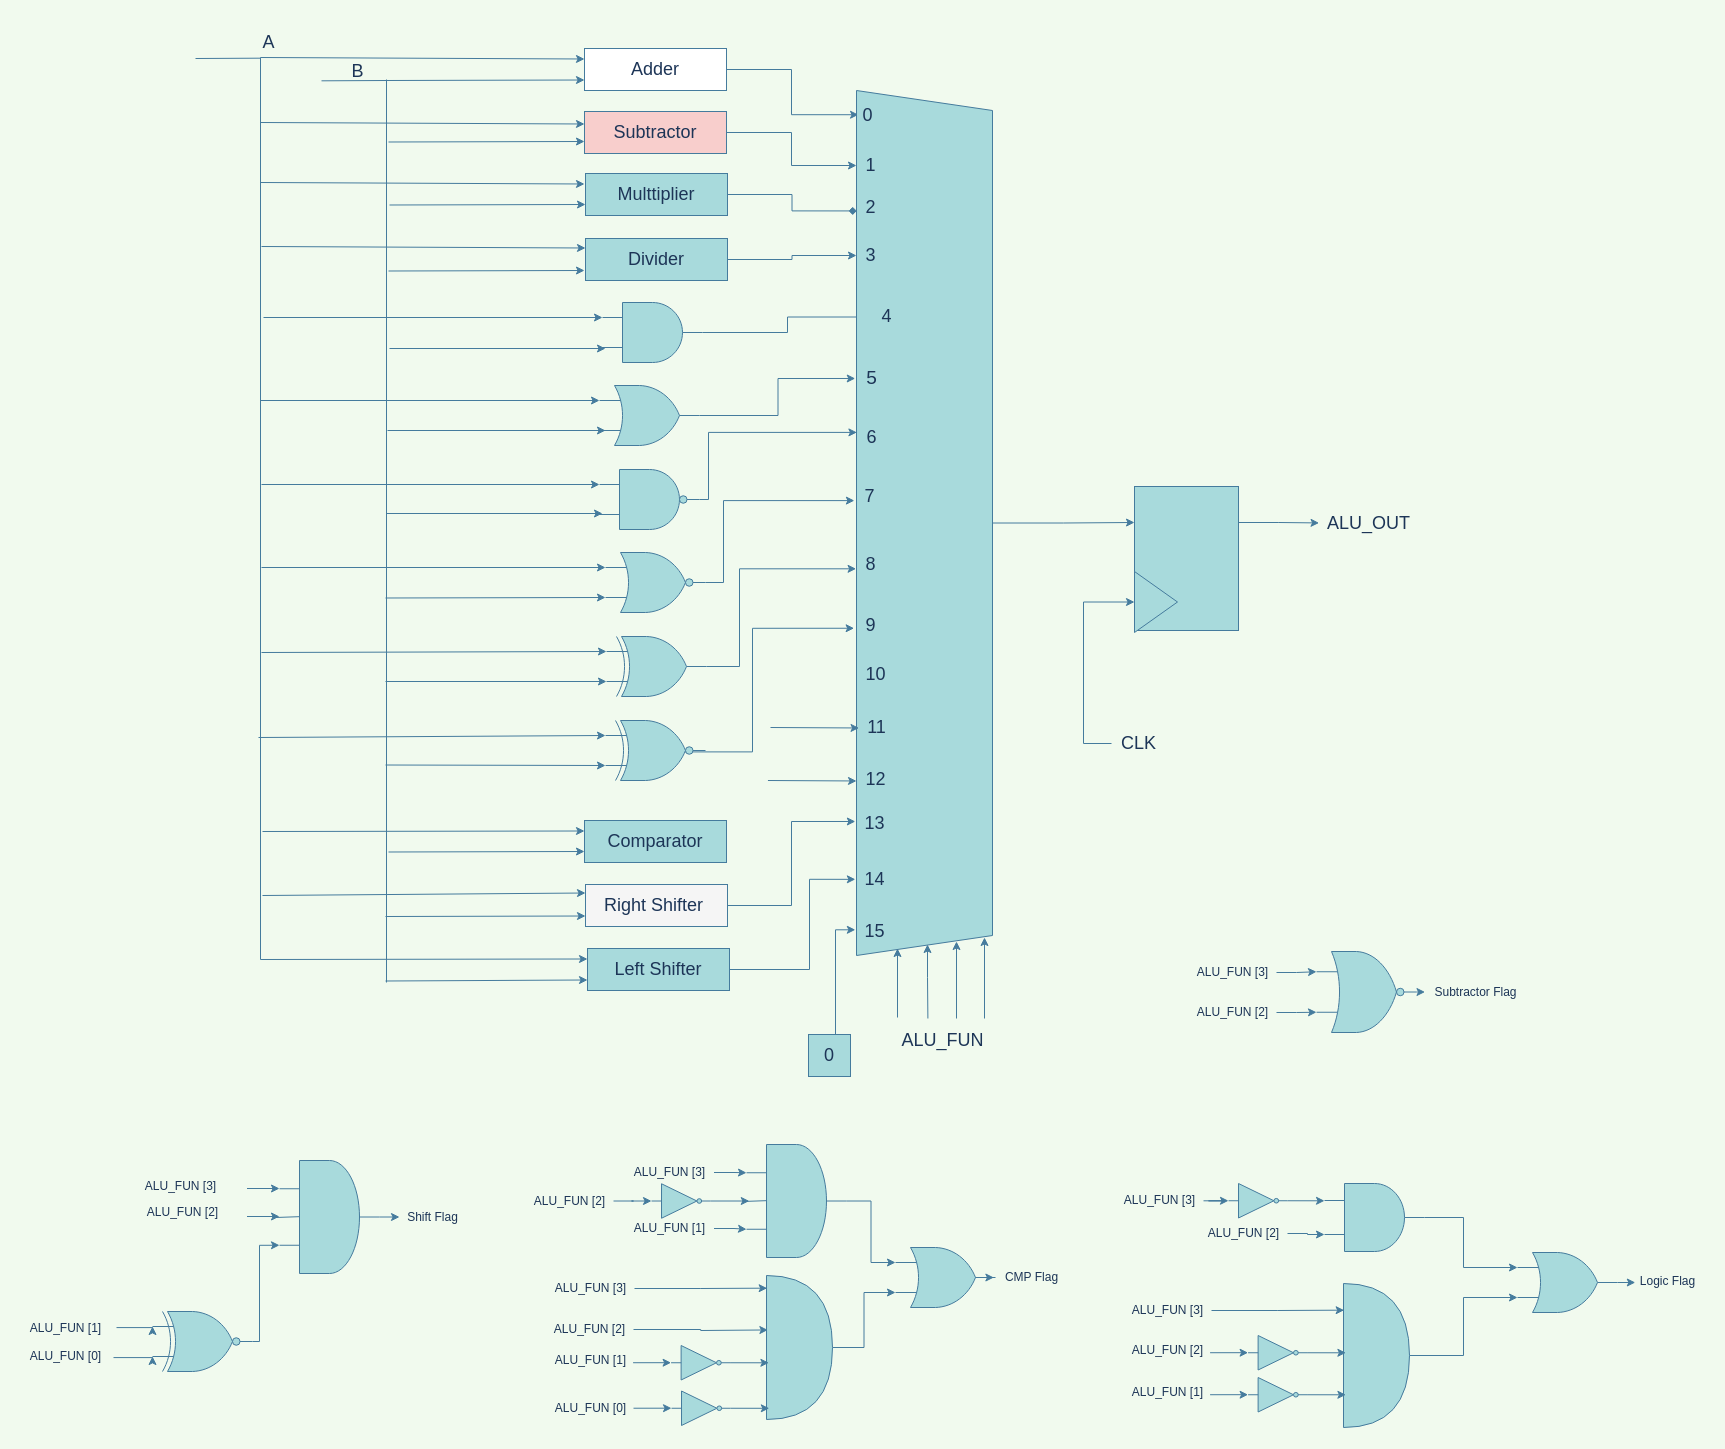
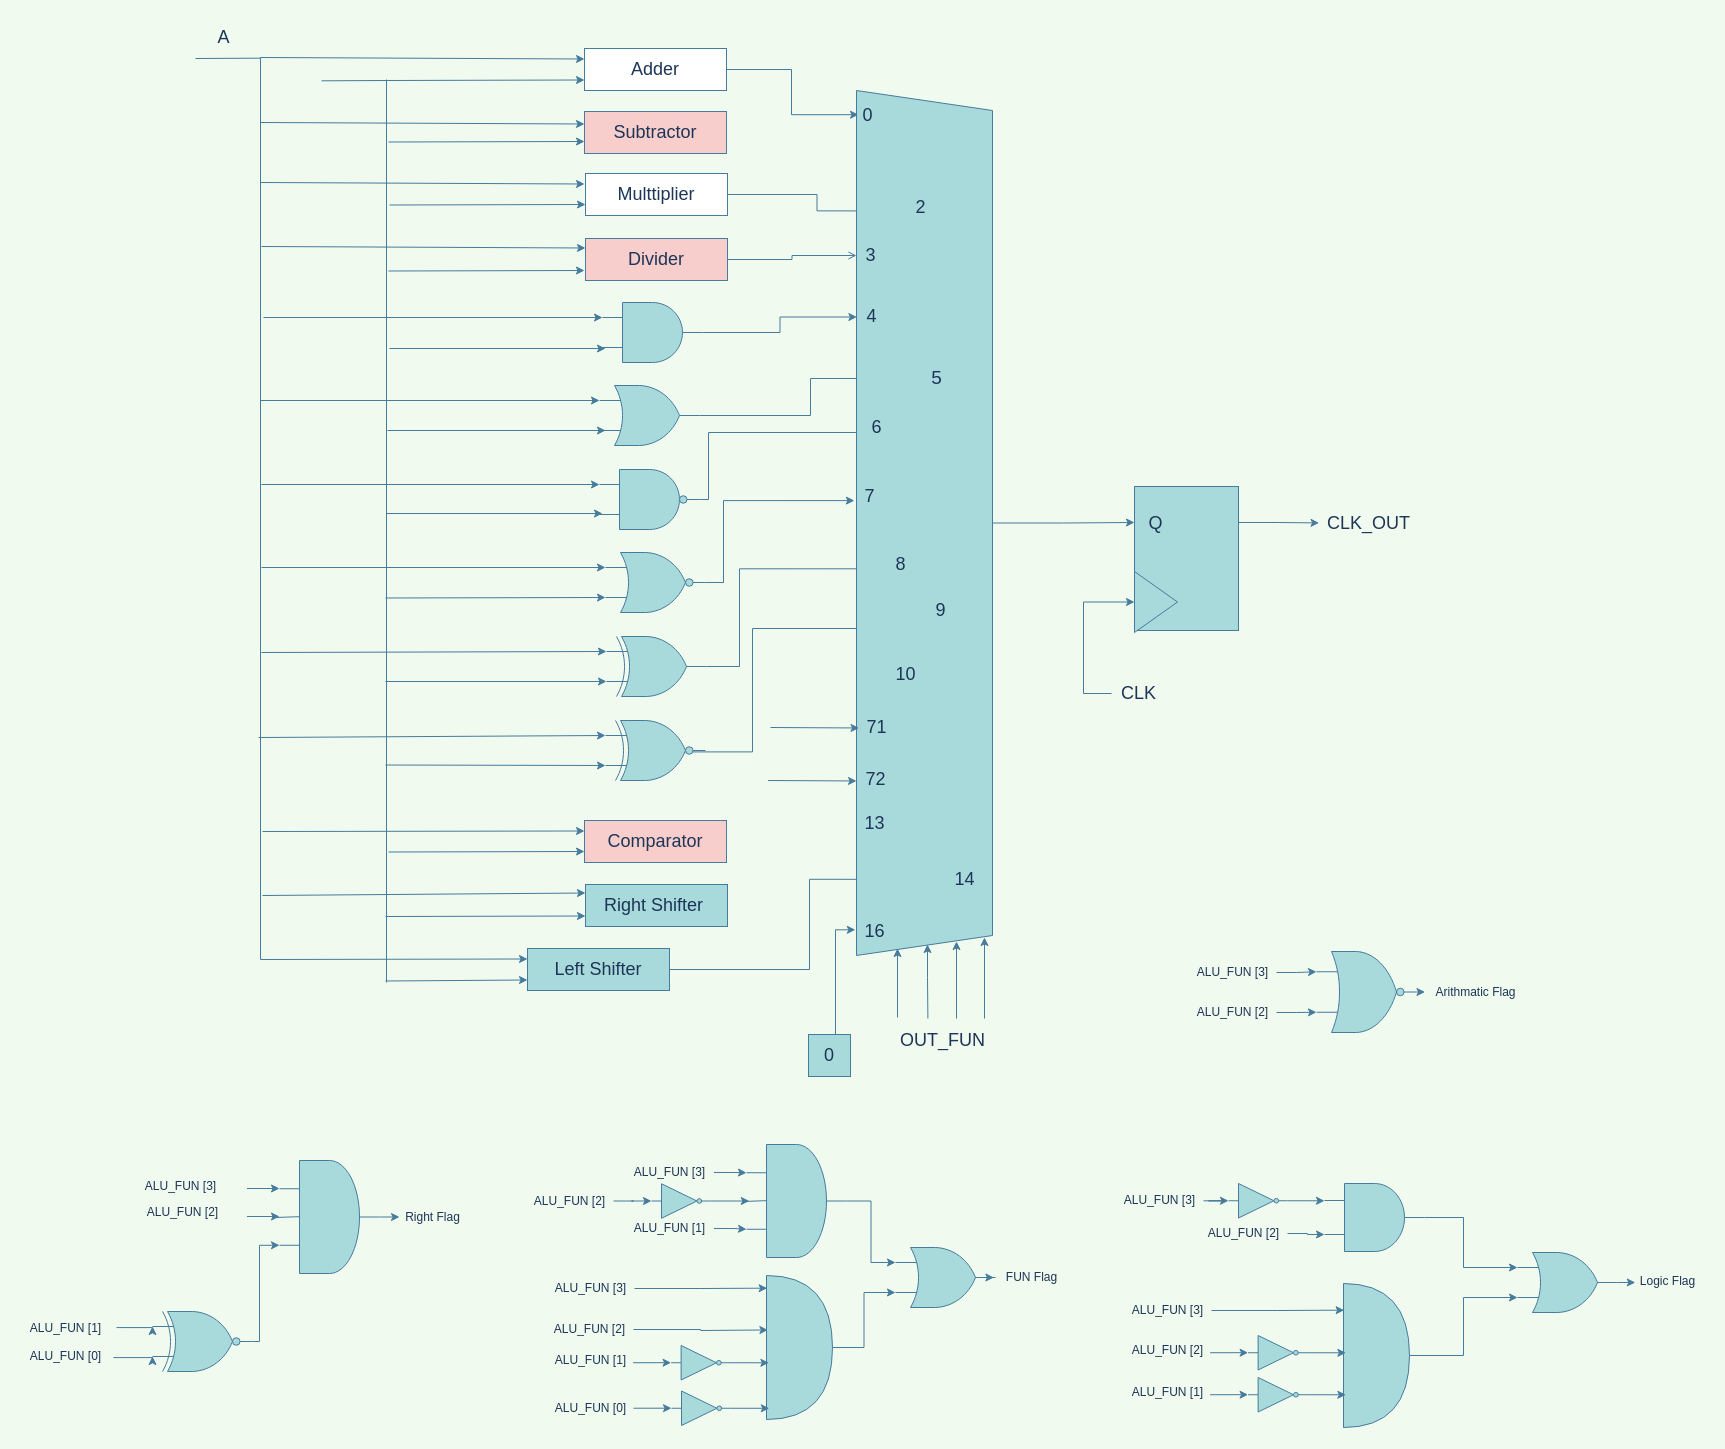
node "A": moved (269, 43) -> (224, 38)
node "B": removed
edge "Subtractor" -> "1": removed
node "1": removed
node "Multtiplier": fillcolor #a8dadc -> #ffffff
node "2": moved (871, 208) -> (921, 208)
edge "Divider" -> "3": arrowhead classic -> open
node "Divider": fillcolor #a8dadc -> #f8cecc
node "4": moved (887, 317) -> (872, 317)
node "5": moved (871, 378) -> (936, 378)
node "6": moved (872, 438) -> (877, 428)
node "Q": added
node "ALU_OUT": label "ALU_OUT" -> "CLK_OUT"
node "8": moved (871, 565) -> (901, 565)
node "9": moved (871, 626) -> (941, 611)
node "10": moved (876, 675) -> (906, 675)
node "11": label "11" -> "71"
node "CLK": moved (1138, 744) -> (1138, 694)
node "12": label "12" -> "72"
node "Comparator": fillcolor #a8dadc -> #f8cecc
edge "Right Shifter" -> "13": removed
node "14": moved (875, 880) -> (965, 880)
node "Right Shifter": fillcolor #f5f5f5 -> #a8dadc
node "15": label "15" -> "16"
node "Left Shifter": moved (659, 970) -> (599, 970)
node "Subtractor Flag": label "Subtractor Flag" -> "Arithmatic Flag"
node "ALU_FUN": label "ALU_FUN" -> "OUT_FUN"
node "Shift Flag": label "Shift Flag" -> "Right Flag"
node "CMP Flag": label "CMP Flag" -> "FUN Flag"
